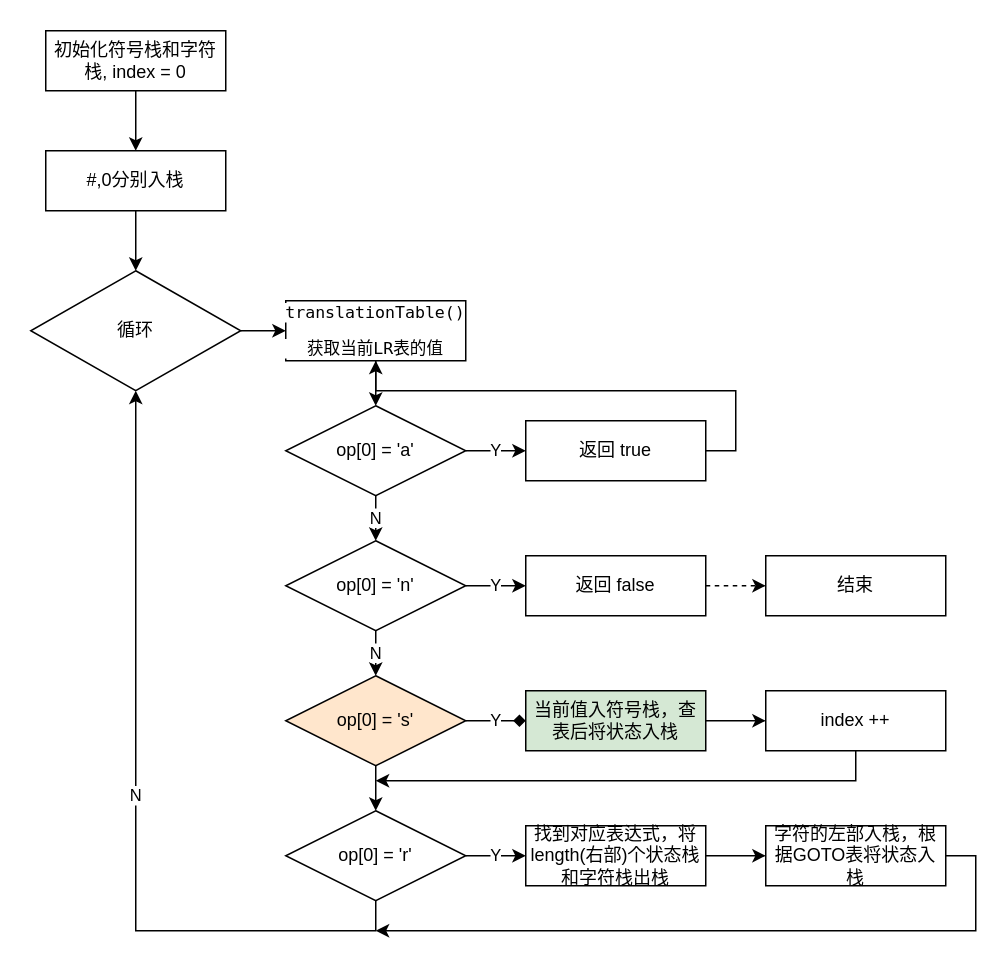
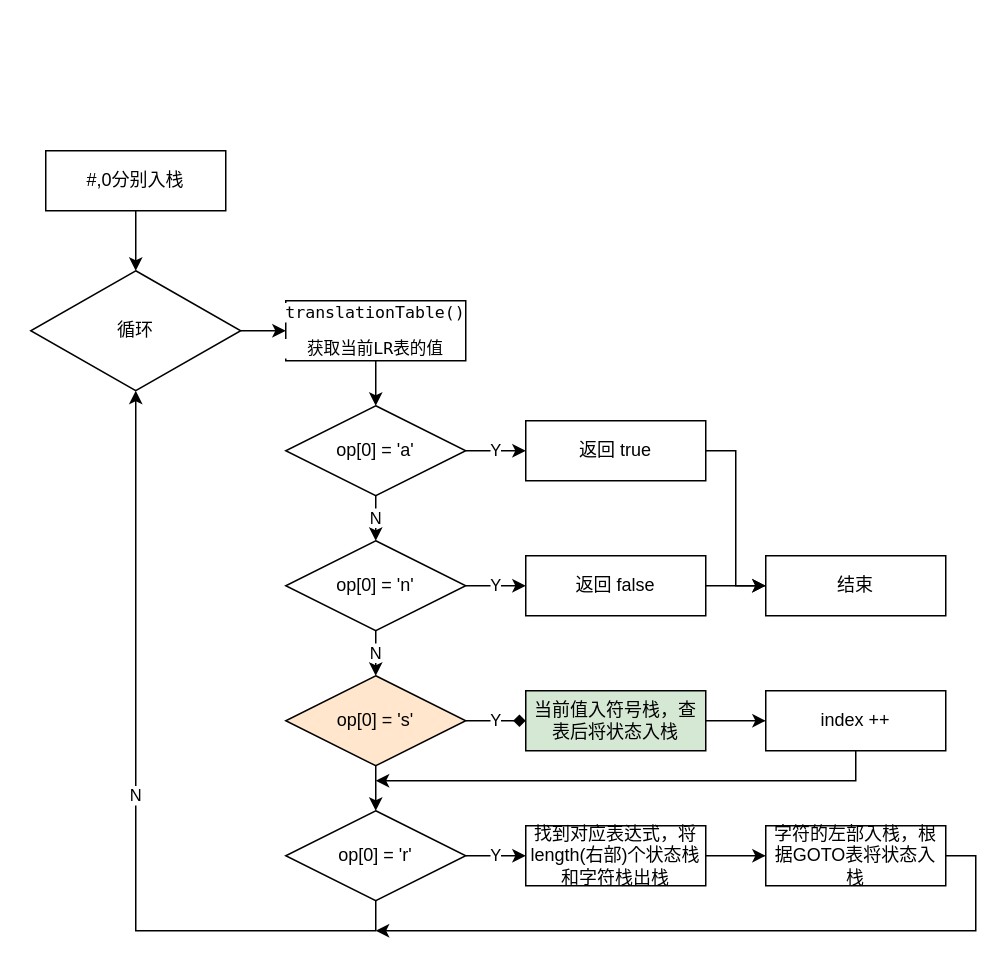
node "初始化符号栈和字符栈, index = 0": removed
edge "初始化符号栈和字符栈, index = 0" -> "#,0分别入栈": removed
edge "返回 true" -> "translationTable()获取当前LR表的值": now "返回 true" -> "结束"
edge "返回 false" -> "结束": style dashed -> solid
